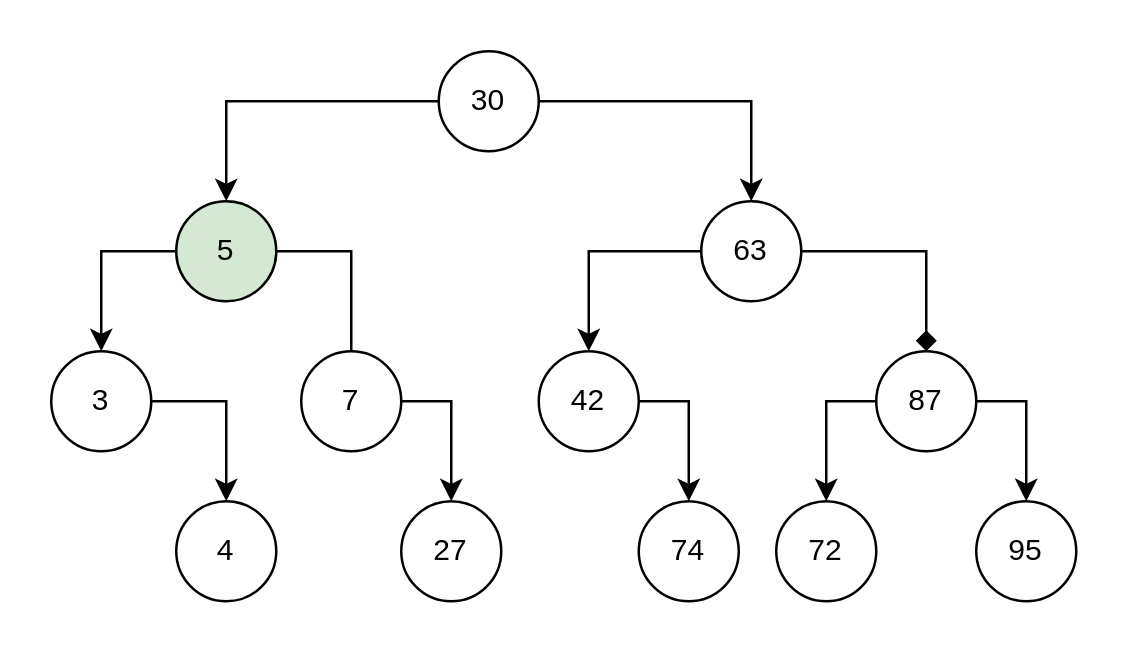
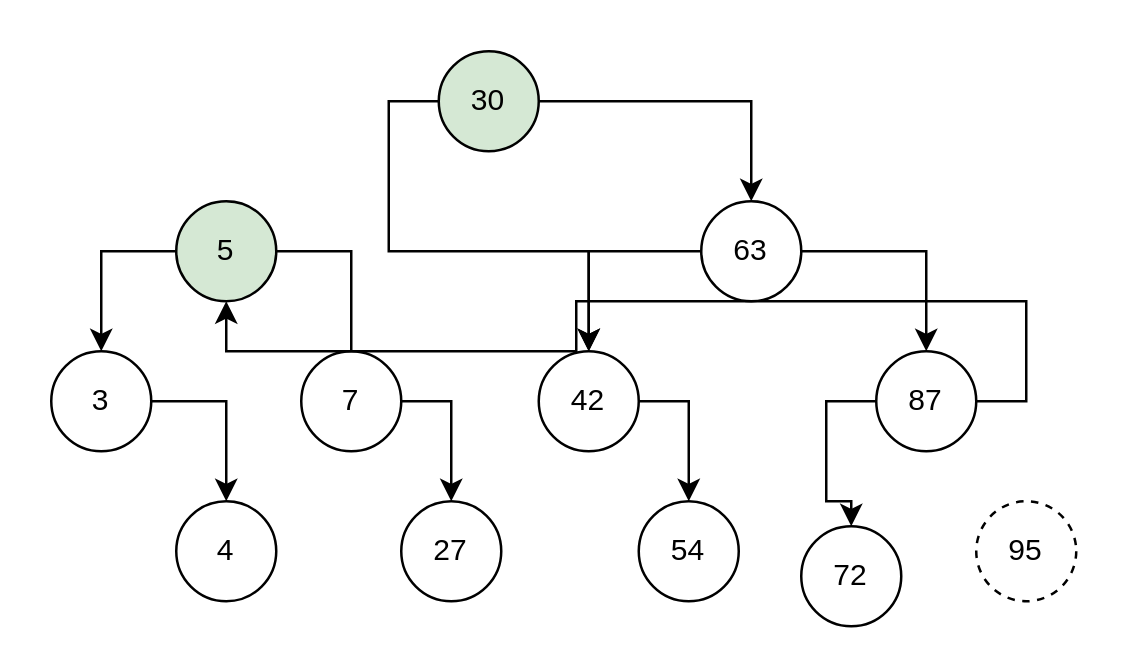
edge "30" -> "5": now "30" -> "42"
node "30": fillcolor #ffffff -> #d5e8d4
edge "63" -> "87": arrowhead diamond -> classic
edge "87" -> "95": now "87" -> "5"
node "74": label "74" -> "54"
node "72": moved (826, 551) -> (851, 576)
node "95": style solid -> dashed
